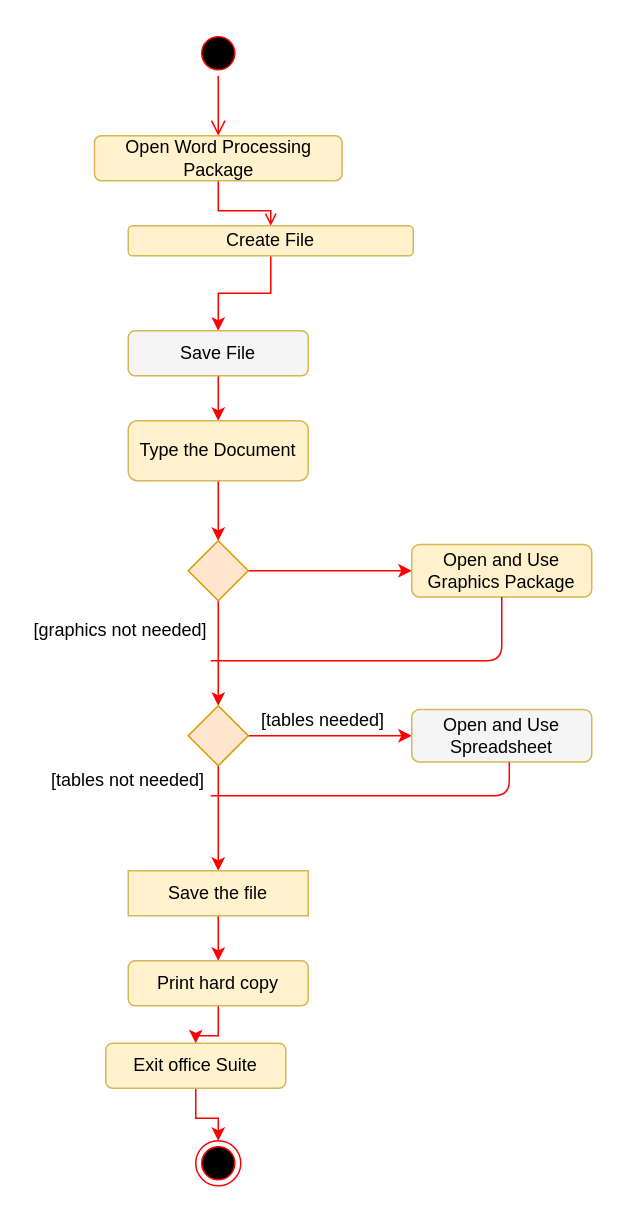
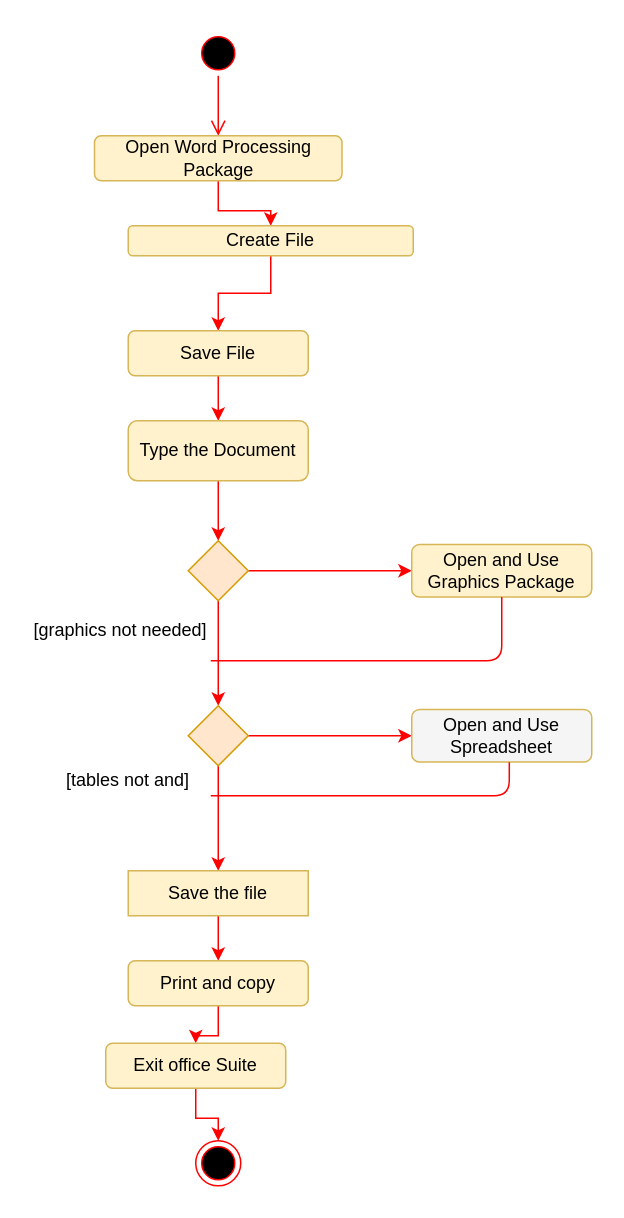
edge "Open Word Processing Package" -> "Create File": arrowhead open -> classic
node "Save File": fillcolor #f5f5f5 -> #fff2cc
node "[tables needed]": removed
node "[tables not needed]": label "[tables not needed]" -> "[tables not and]"
node "Print hard copy": label "Print hard copy" -> "Print and copy"
